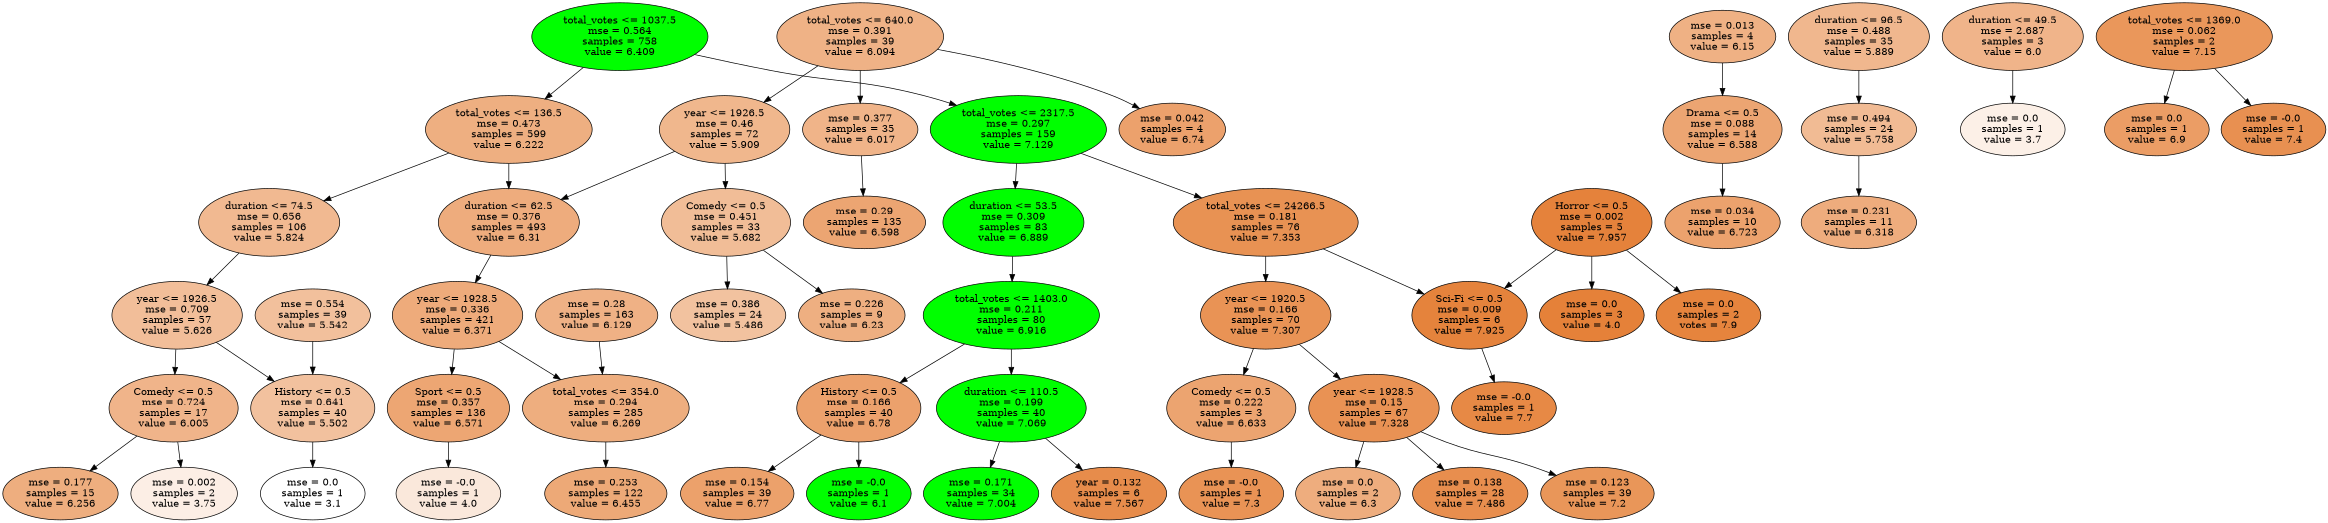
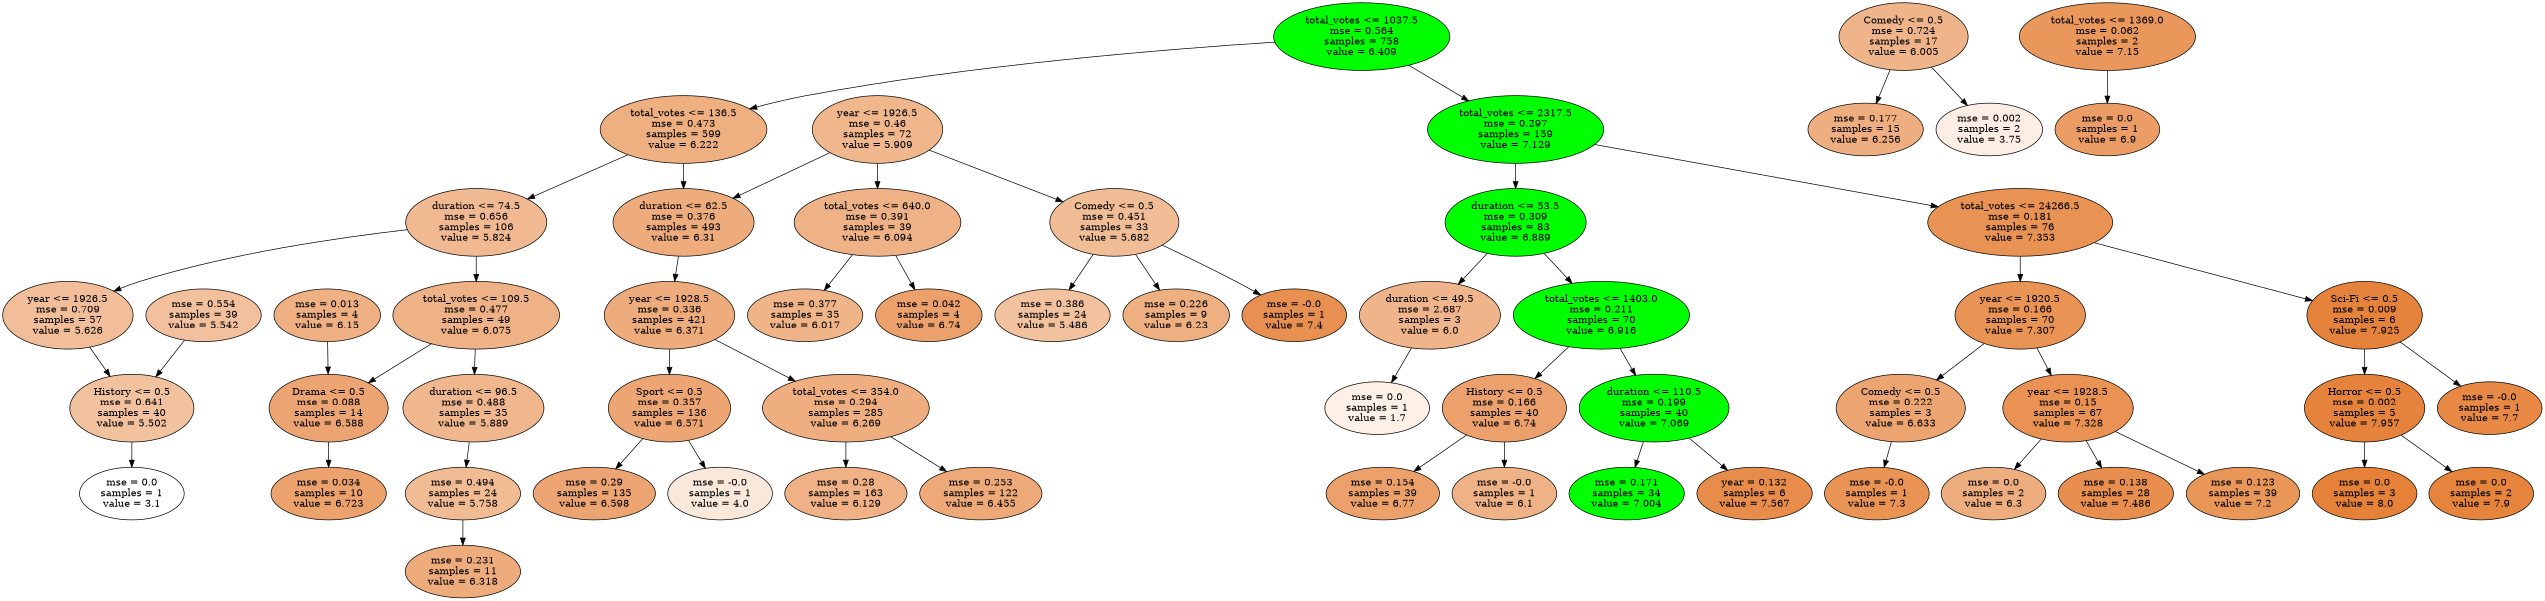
edge "total_votes <= 640.0 mse = 0.391 samples = 39 value = 6.094" -> "year <= 1926.5 mse = 0.46 samples = 72 value = 5.909": reversed
edge "total_votes <= 1369.0 mse = 0.062 samples = 2 value = 7.15" -> "mse = -0.0 samples = 1 value = 7.4": now "Comedy <= 0.5 mse = 0.451 samples = 33 value = 5.682" -> "mse = -0.0 samples = 1 value = 7.4"
node "mse = 0.0 samples = 1 value = 3.7": label "mse = 0.0 samples = 1 value = 3.7" -> "mse = 0.0 samples = 1 value = 1.7"
edge "mse = 0.377 samples = 35 value = 6.017" -> "mse = 0.29 samples = 135 value = 6.598": now "Sport <= 0.5 mse = 0.357 samples = 136 value = 6.571" -> "mse = 0.29 samples = 135 value = 6.598"
edge "duration <= 53.5 mse = 0.309 samples = 83 value = 6.889" -> "duration <= 49.5 mse = 2.687 samples = 3 value = 6.0": added
edge "Horror <= 0.5 mse = 0.002 samples = 5 value = 7.957" -> "Sci-Fi <= 0.5 mse = 0.009 samples = 6 value = 7.925": reversed
node "total_votes <= 109.5 mse = 0.477 samples = 49 value = 6.075": added
node "total_votes <= 1403.0 mse = 0.211 samples = 80 value = 6.916": label "total_votes <= 1403.0 mse = 0.211 samples = 80 value = 6.916" -> "total_votes <= 1403.0 mse = 0.211 samples = 70 value = 6.916"
node "mse = 0.0 samples = 3 value = 4.0": label "mse = 0.0 samples = 3 value = 4.0" -> "mse = 0.0 samples = 3 value = 8.0"
node "mse = 0.0 samples = 2 votes = 7.9": label "mse = 0.0 samples = 2 votes = 7.9" -> "mse = 0.0 samples = 2 value = 7.9"
edge "mse = 0.28 samples = 163 value = 6.129" -> "total_votes <= 354.0 mse = 0.294 samples = 285 value = 6.269": reversed
edge "year <= 1926.5 mse = 0.709 samples = 57 value = 5.626" -> "Comedy <= 0.5 mse = 0.724 samples = 17 value = 6.005": removed
node "History <= 0.5 mse = 0.166 samples = 40 value = 6.78": label "History <= 0.5 mse = 0.166 samples = 40 value = 6.78" -> "History <= 0.5 mse = 0.166 samples = 40 value = 6.74"
node "mse = -0.0 samples = 1 value = 6.1": fillcolor green -> #efb286
